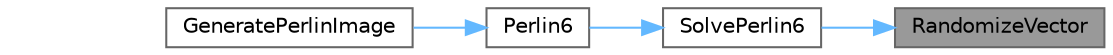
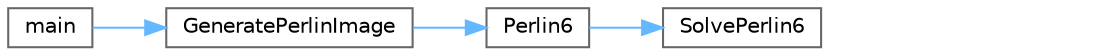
node "main": added
node "RandomizeVector": removed
